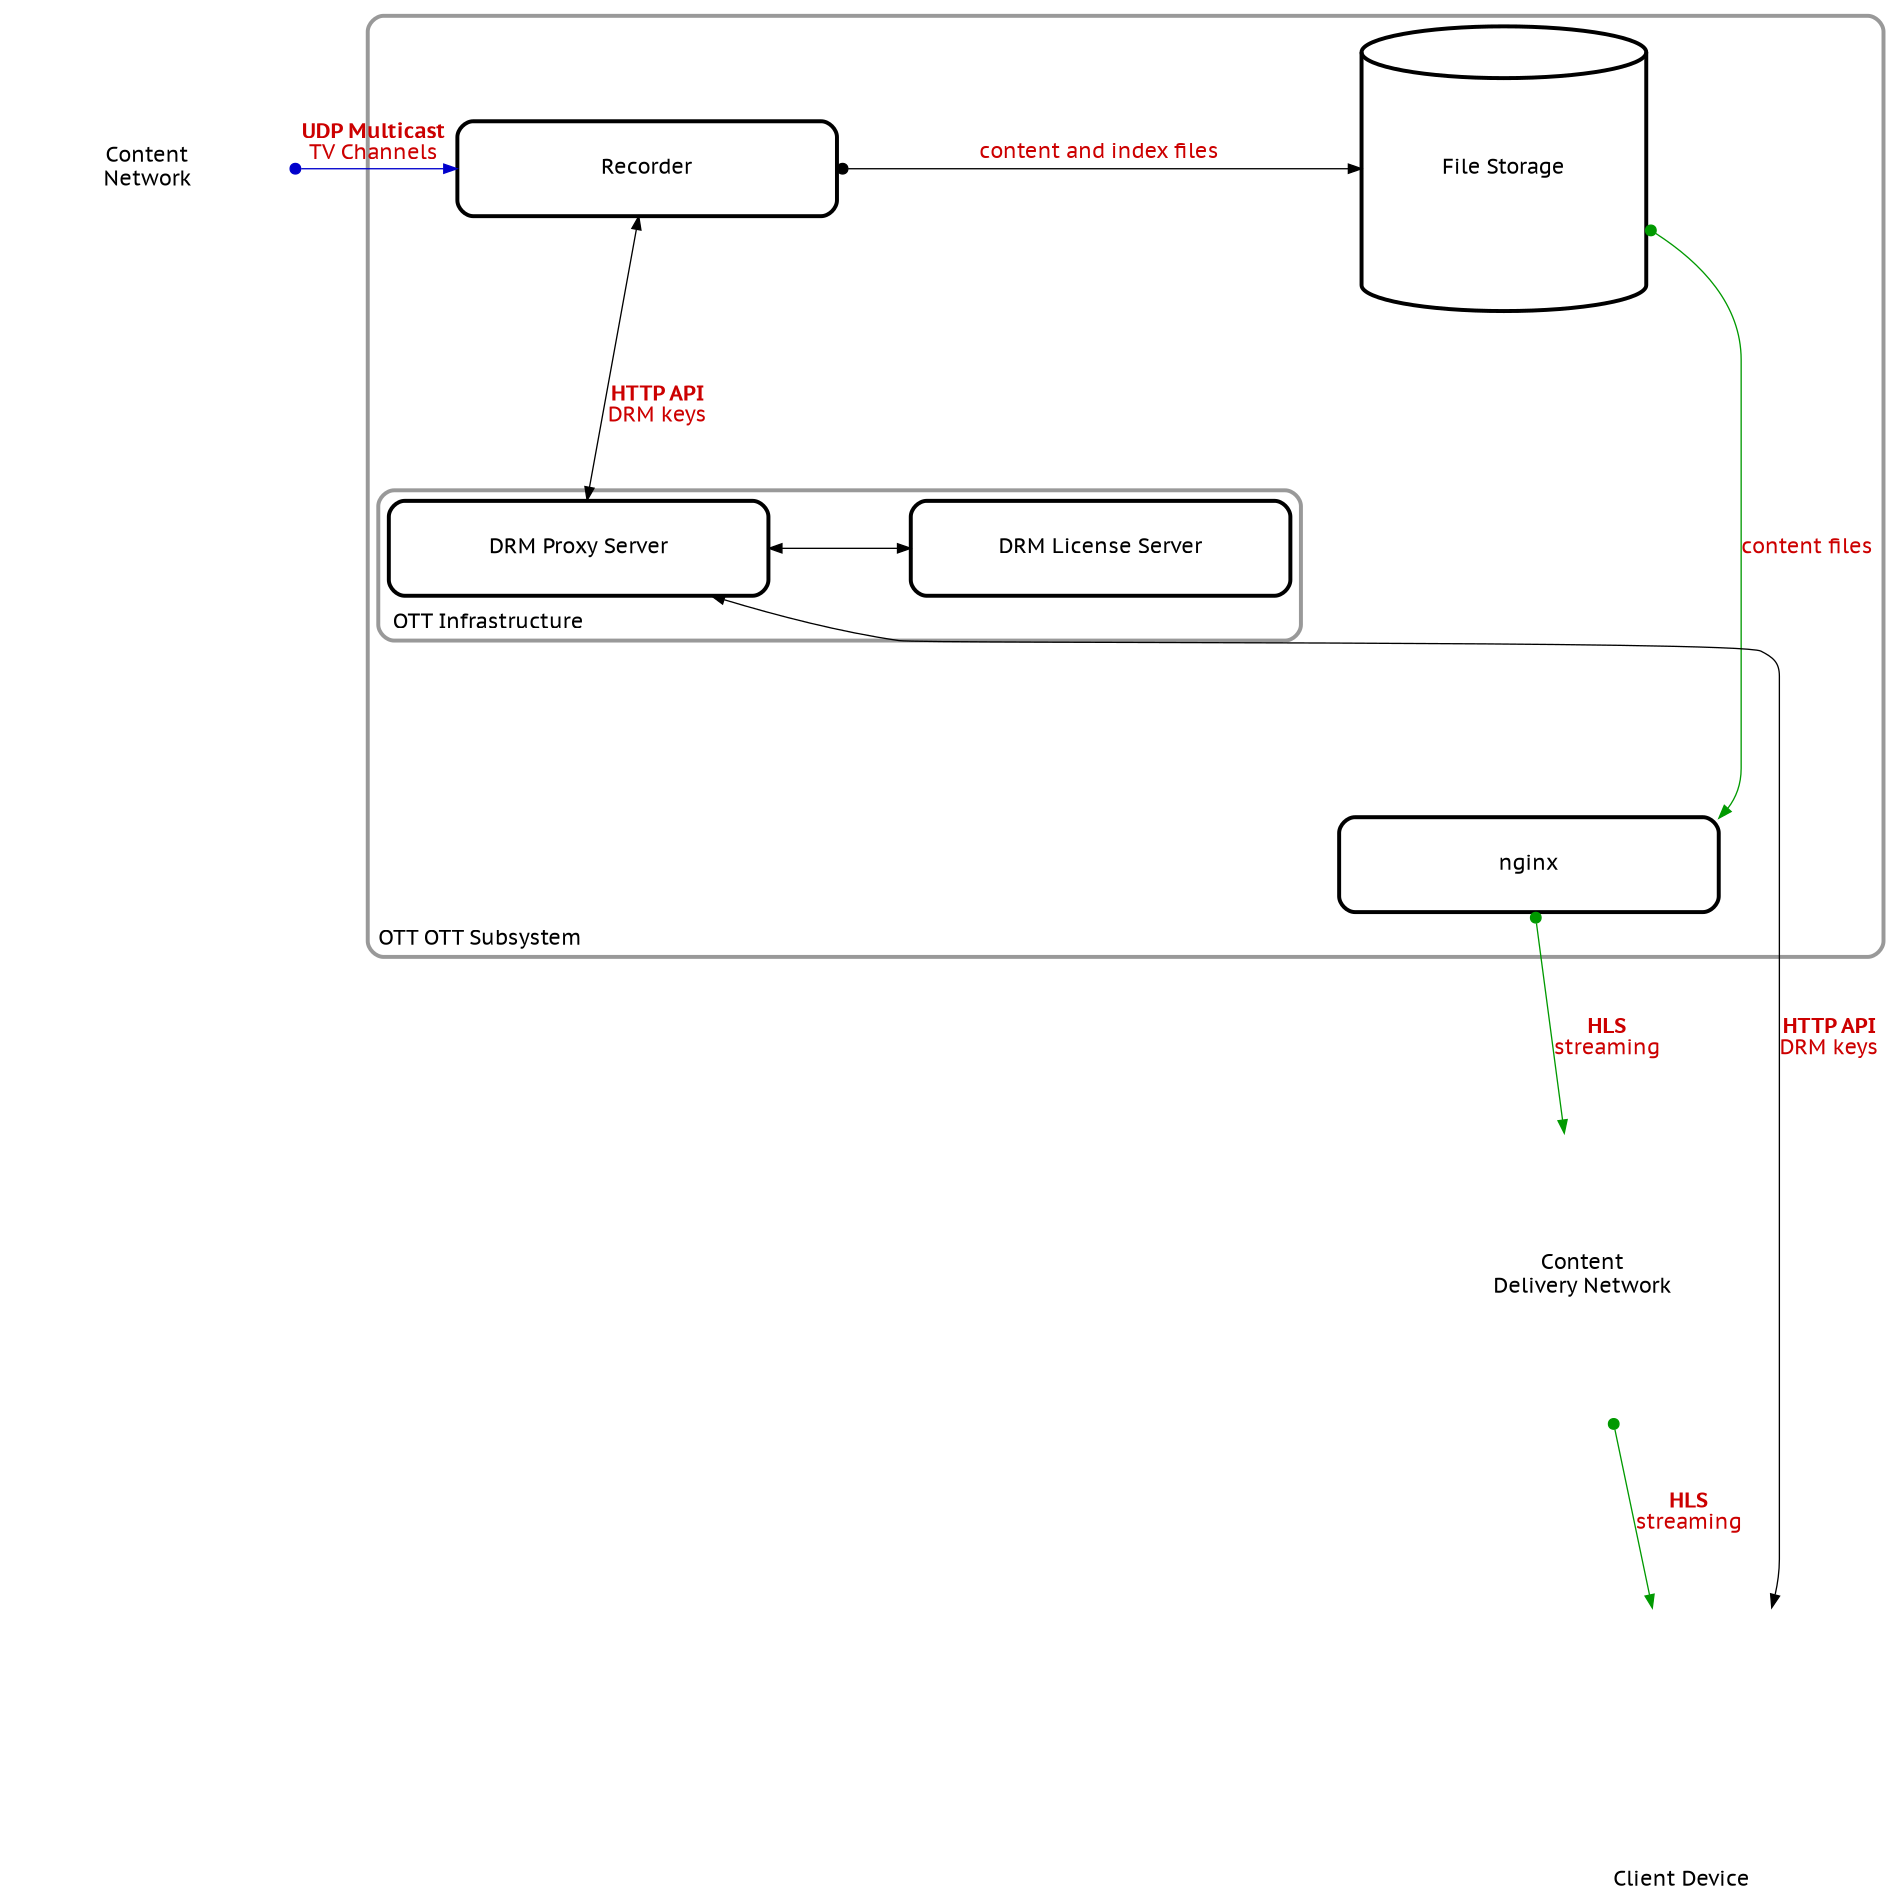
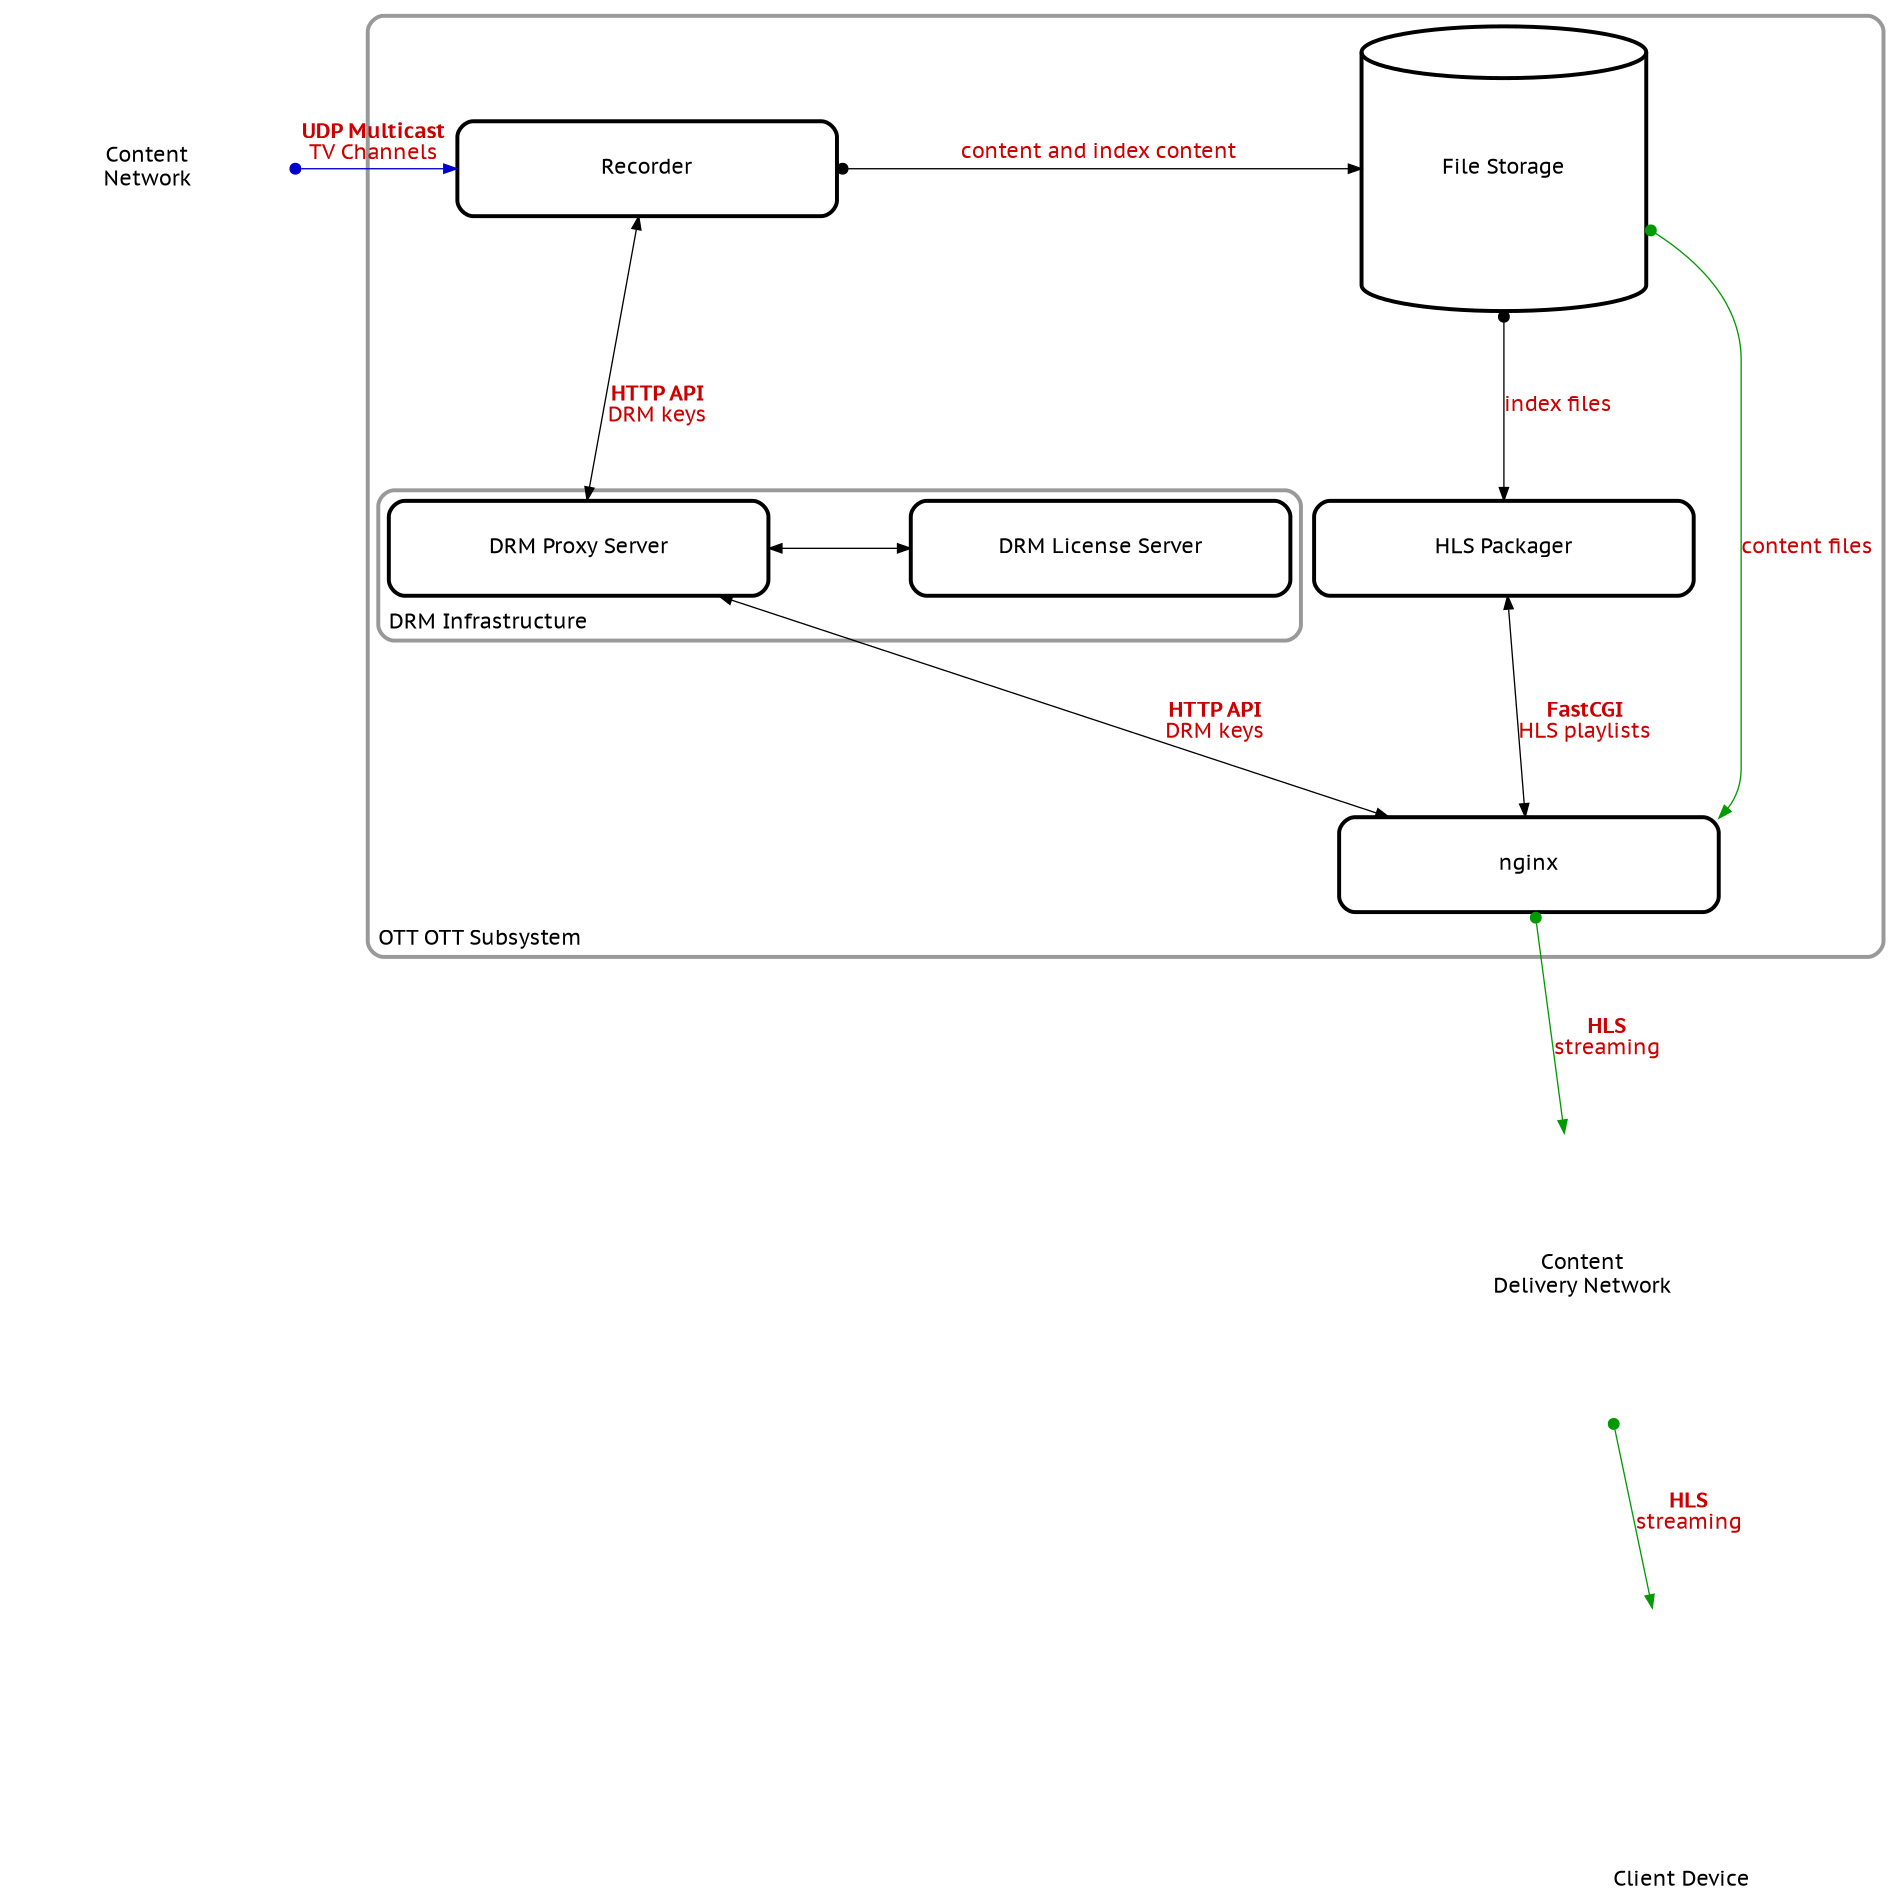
edge "Recorder" -- "File Storage": label "content and index files" -> "content and index content"
node "HLS Packager": added
cluster "OTT Infrastructure": label "OTT Infrastructure" -> "DRM Infrastructure"
edge "DRM Proxy Server" -- "Client Device": now "DRM Proxy Server" -- "nginx"
